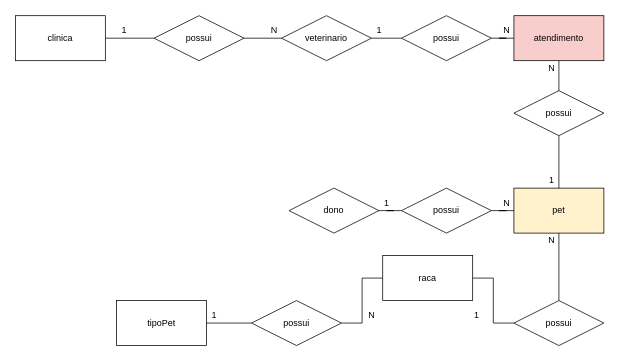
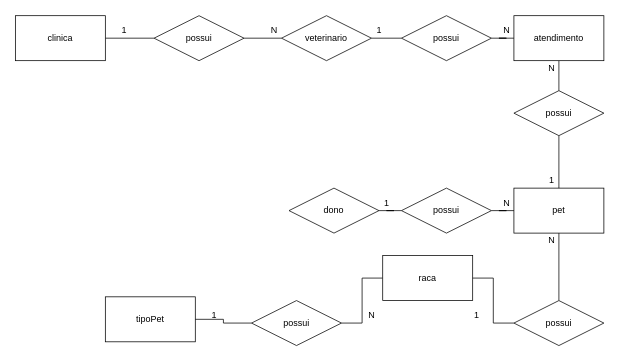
node "atendimento": fillcolor #f8cecc -> #ffffff
node "pet": fillcolor #fff2cc -> #ffffff
node "tipoPet": moved (162, 323) -> (150, 319)
